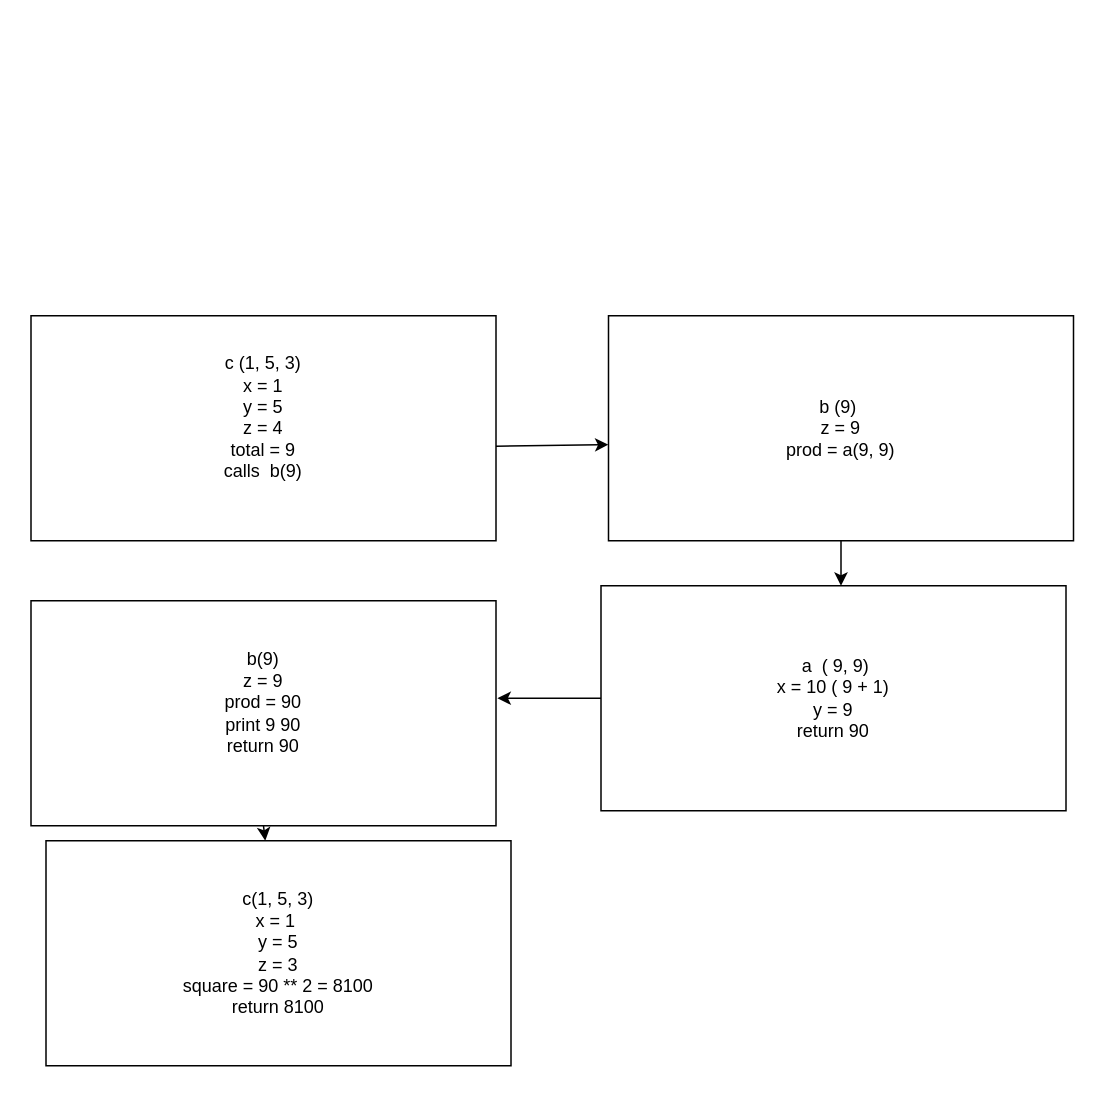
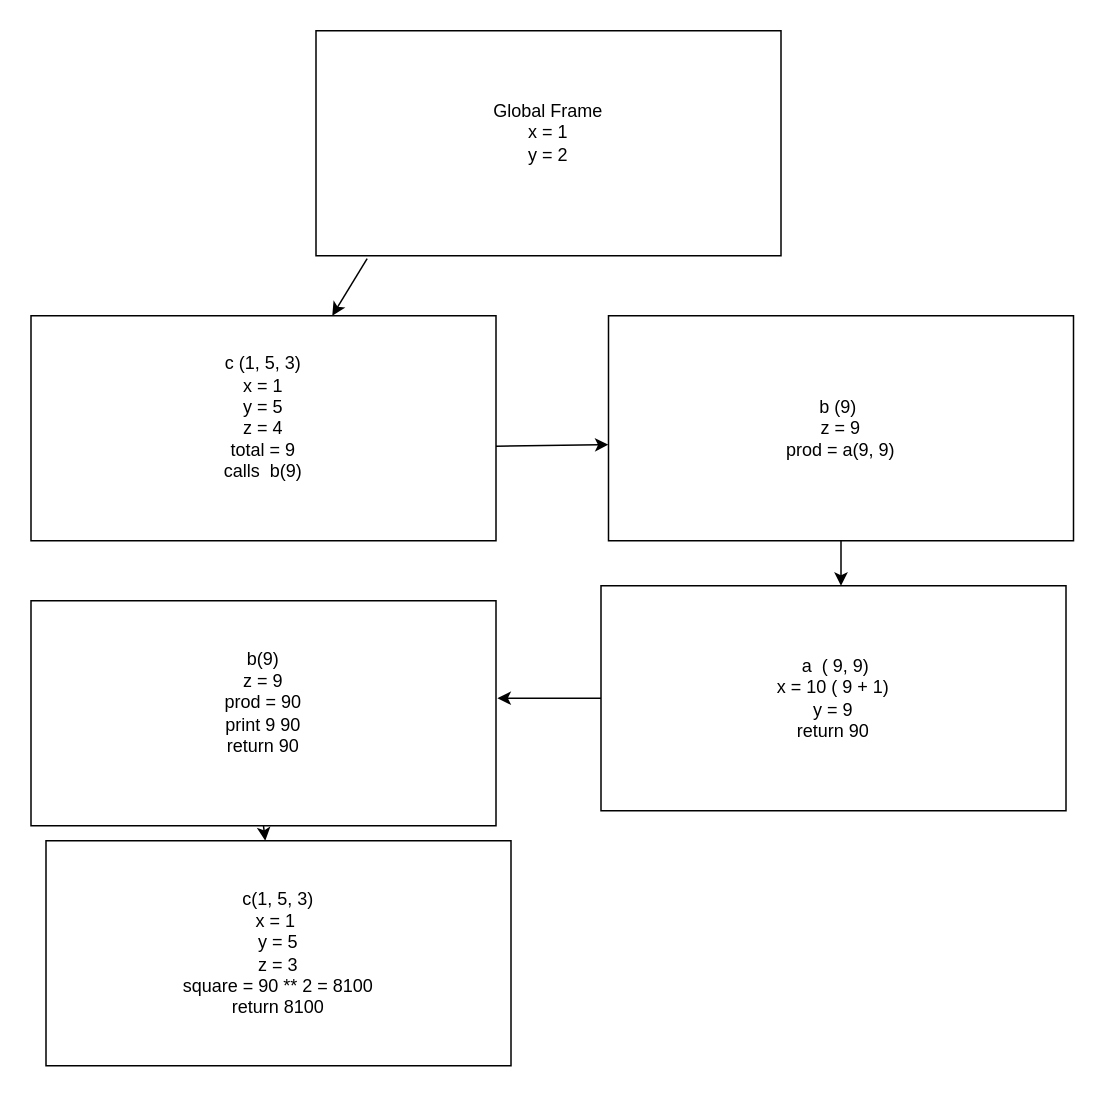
node "Global Frame x = 1 y = 2": added
edge "Global Frame x = 1 y = 2" -> "c (1, 5, 3) x = 1 y = 5 z = 4 total = 9 calls b(9)": added
